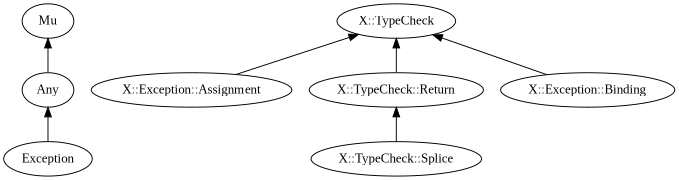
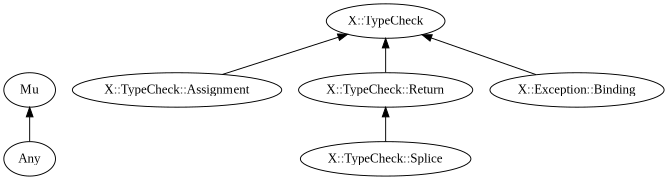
node "X::Exception::Assignment": label "X::Exception::Assignment" -> "X::TypeCheck::Assignment"
node "Exception": removed
